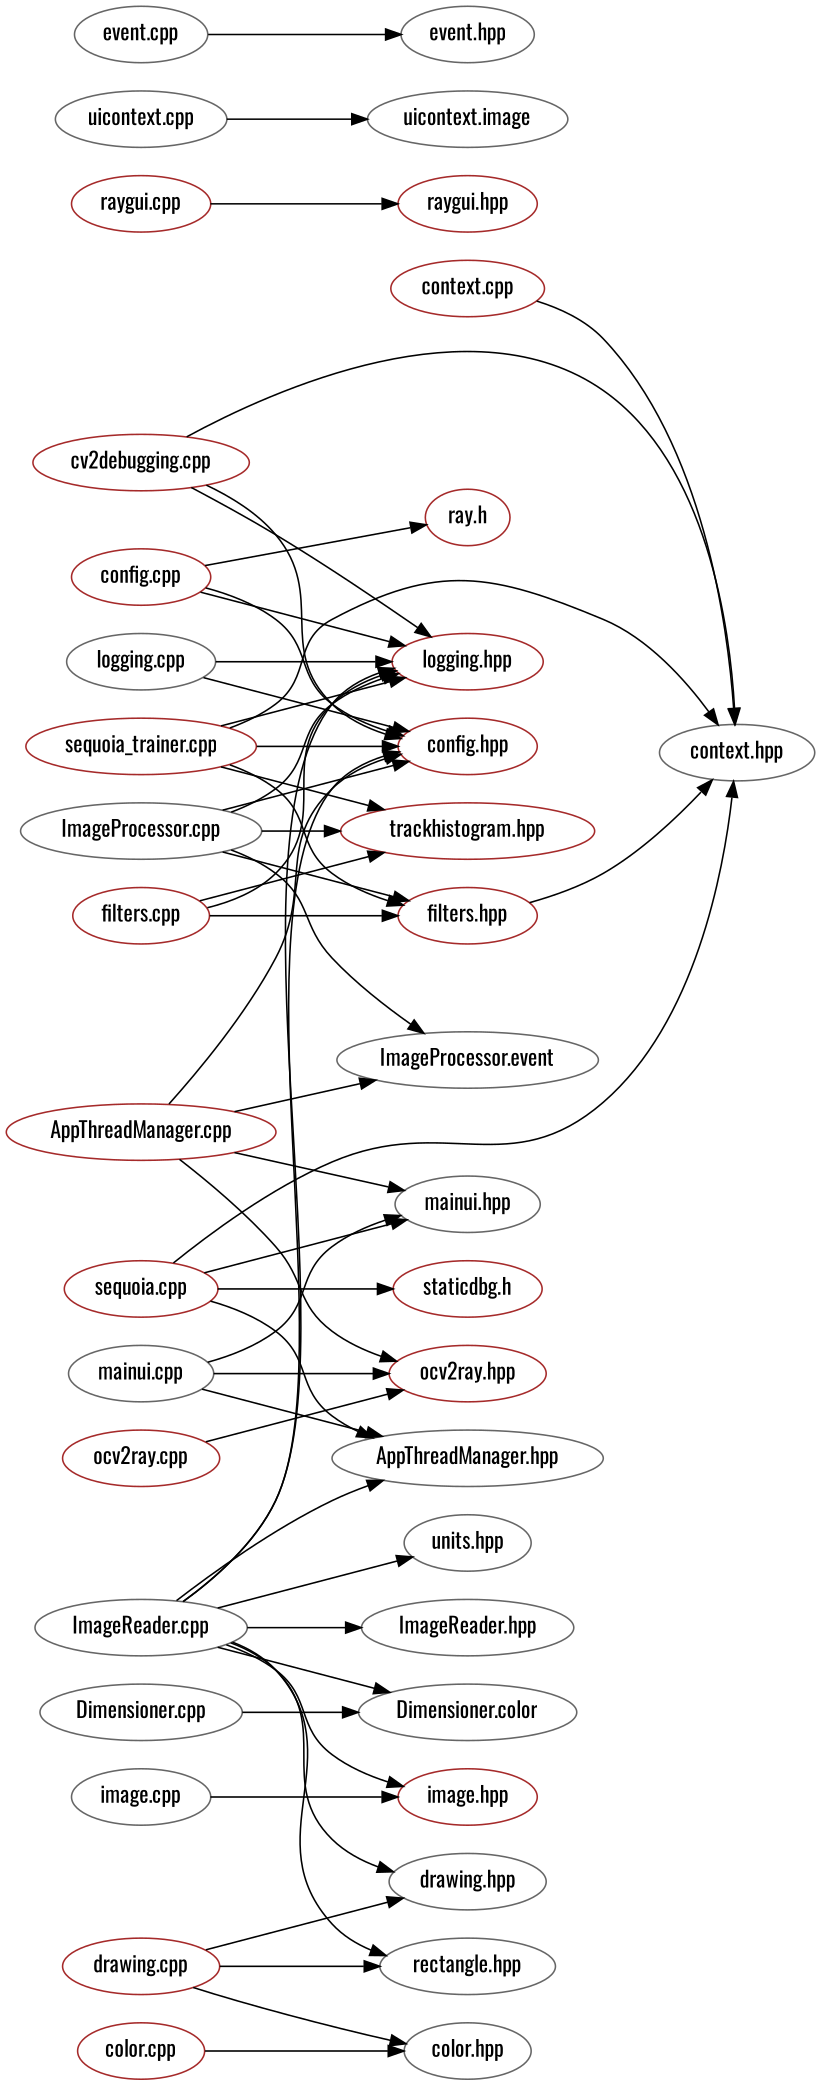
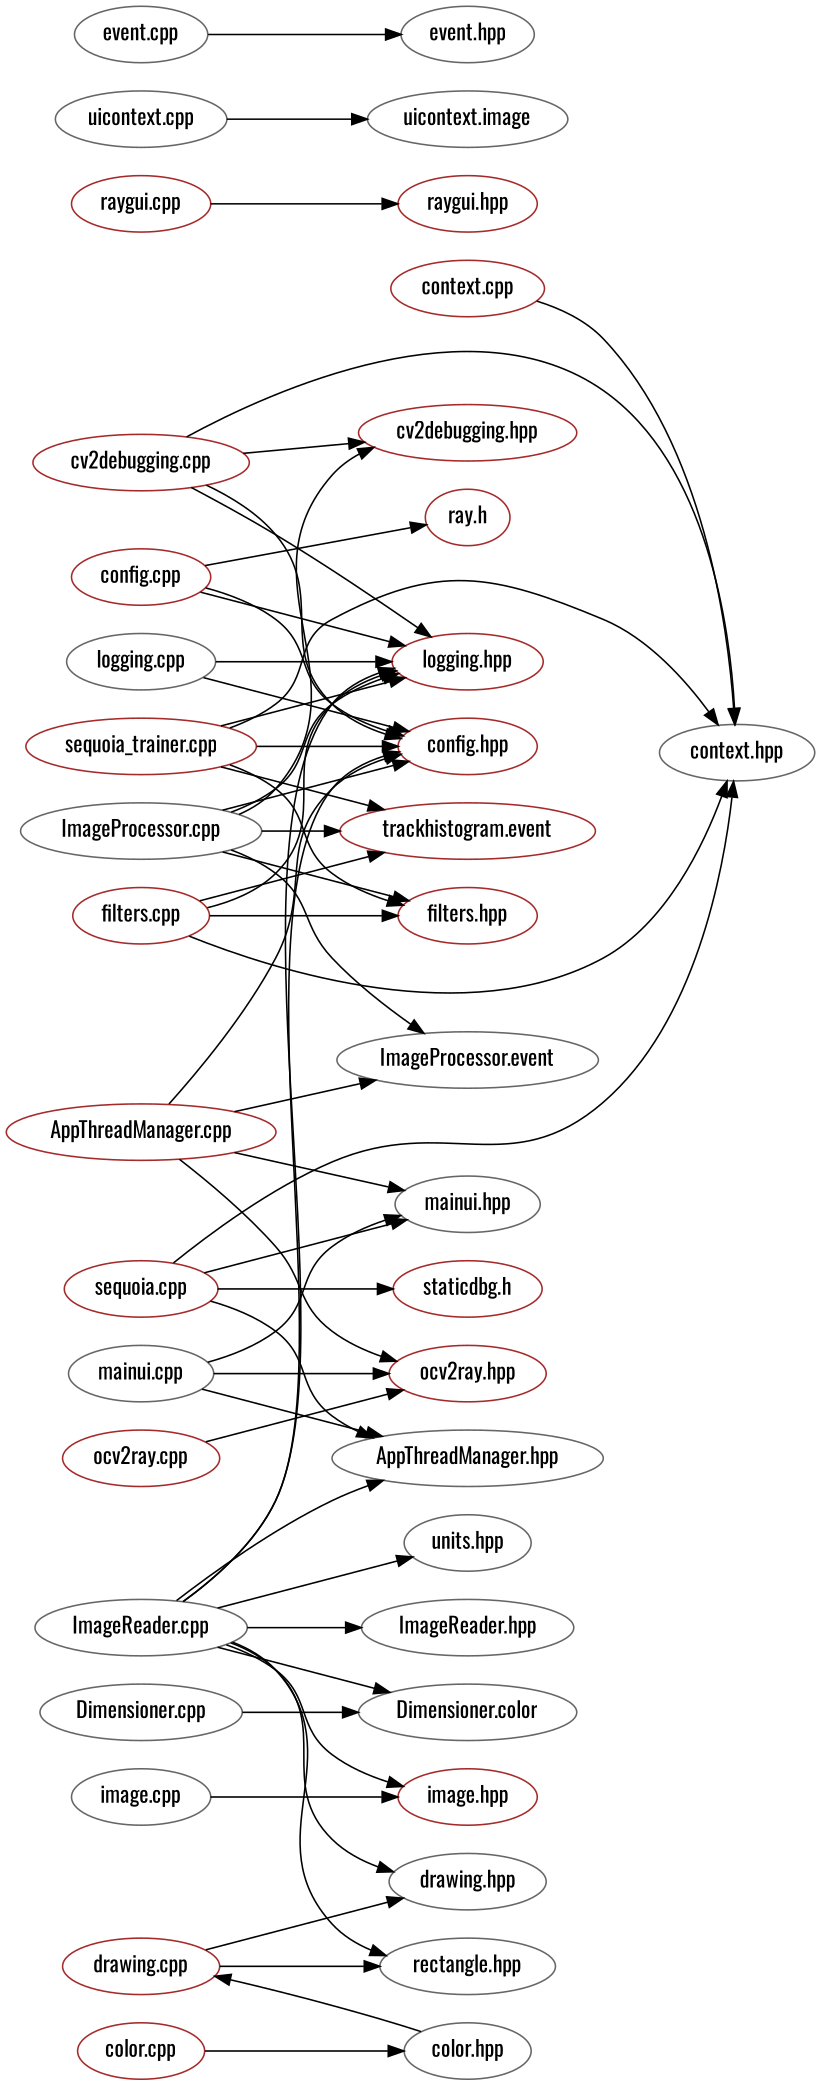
node "cv2debugging.hpp": added
node "trackhistogram.hpp": label "trackhistogram.hpp" -> "trackhistogram.event"
edge "filters.hpp" -> "context.hpp": now "filters.cpp" -> "context.hpp"
edge "drawing.cpp" -> "color.hpp": reversed
